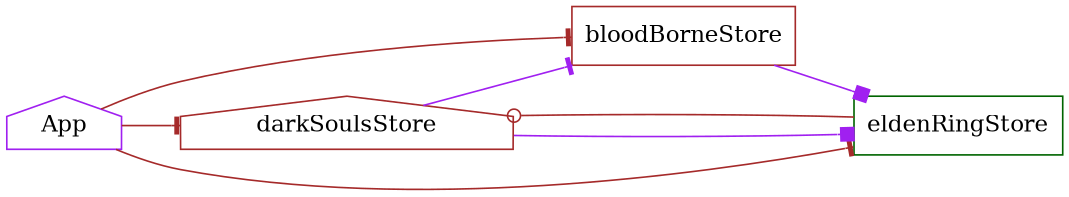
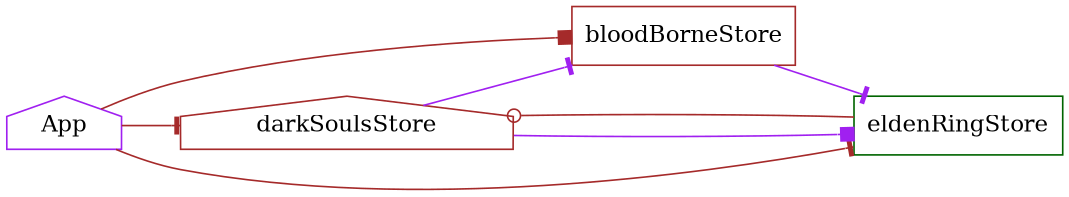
edge "App" -> "bloodBorneStore": arrowhead tee -> box
edge "bloodBorneStore" -> "eldenRingStore": arrowhead box -> tee
